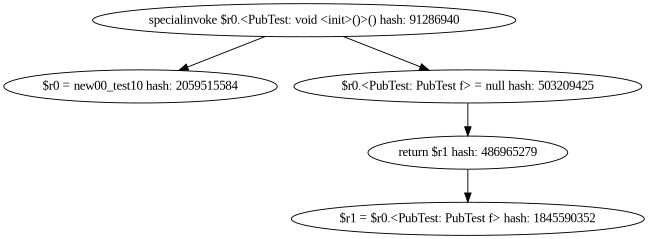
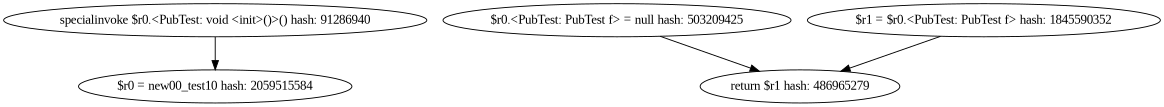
edge "specialinvoke $r0.<PubTest: void <init>()>() hash: 91286940" -> "$r0.<PubTest: PubTest f> = null hash: 503209425": removed
edge "return $r1 hash: 486965279" -> "$r1 = $r0.<PubTest: PubTest f> hash: 1845590352": reversed
